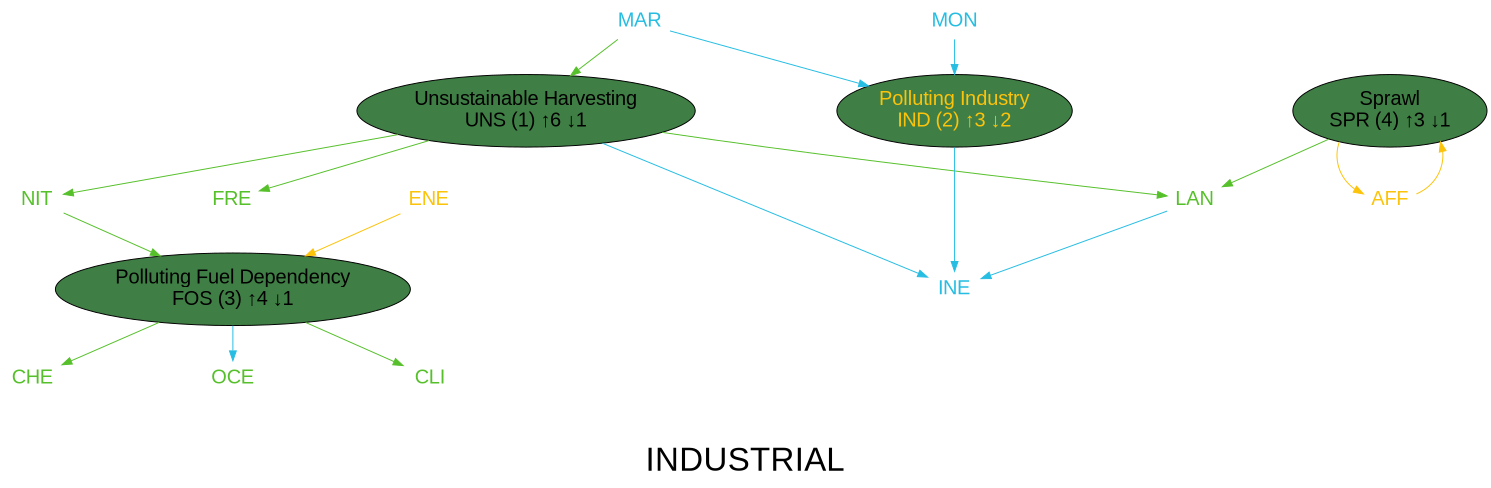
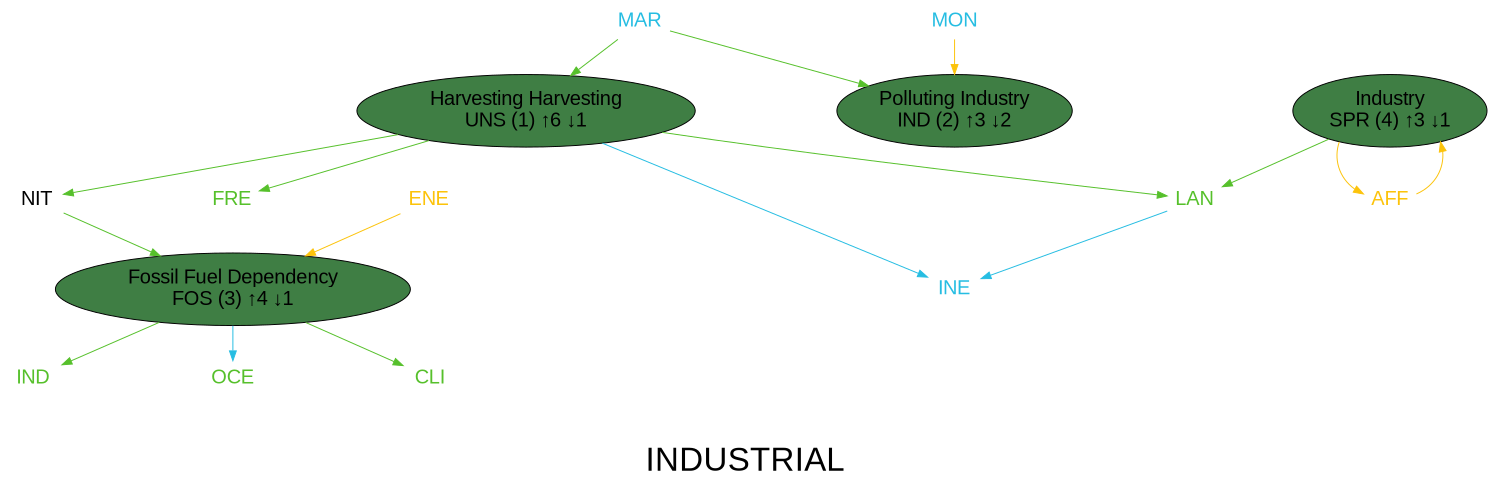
edge "MON" -> "Polluting Industry IND (2) ↑3 ↓2": color #26bde2 -> #fcc30b
edge "MAR" -> "Polluting Industry IND (2) ↑3 ↓2": color #26bde2 -> #56c02b
node "Unsustainable Harvesting UNS (1) ↑6 ↓1": label "Unsustainable Harvesting UNS (1) ↑6 ↓1" -> "Harvesting Harvesting UNS (1) ↑6 ↓1"
node "Polluting Industry IND (2) ↑3 ↓2": fontcolor #fcc30b -> black
node "Sprawl SPR (4) ↑3 ↓1": label "Sprawl SPR (4) ↑3 ↓1" -> "Industry SPR (4) ↑3 ↓1"
node "NIT": fontcolor #56c02b -> black
edge "Polluting Industry IND (2) ↑3 ↓2" -> "INE": removed
node "Polluting Fuel Dependency FOS (3) ↑4 ↓1": label "Polluting Fuel Dependency FOS (3) ↑4 ↓1" -> "Fossil Fuel Dependency FOS (3) ↑4 ↓1"
node "CHE": label "CHE" -> "IND"
